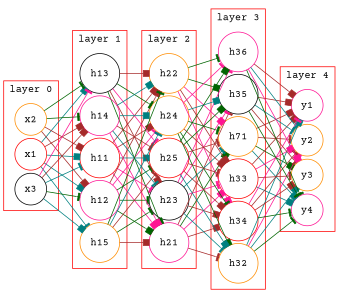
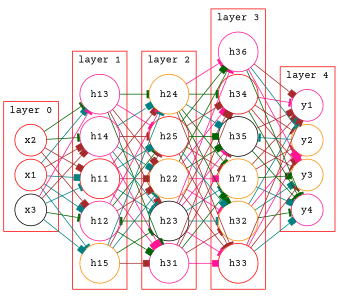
node "h13": color black -> deeppink
edge "h35" -> "y2": reversed
node "x2": color darkorange -> red
edge "h22" -> "h33": arrowhead box -> tee
edge "h24" -> "h33": arrowhead box -> tee
edge "h15" -> "h22": color darkgreen -> teal
edge "h11" -> "h23": color deeppink -> teal
edge "h22" -> "h32": added
edge "h12" -> "h23": reversed
node "h21": label "h21" -> "h31"
